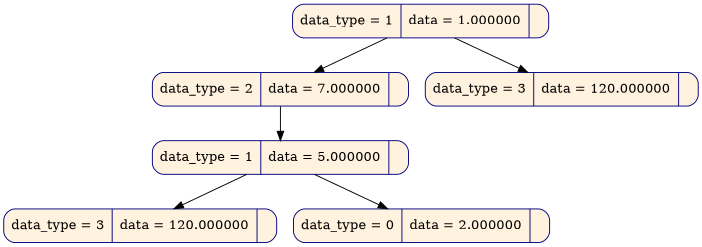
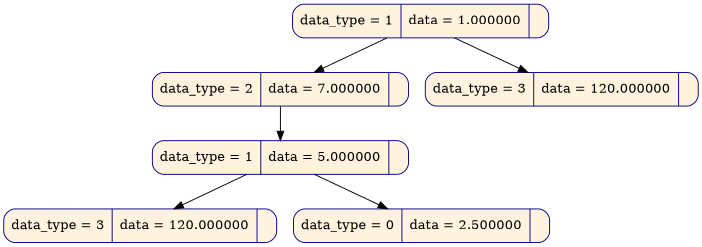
node "data_type = 0": text "data = 2.000000" -> "data = 2.500000"
